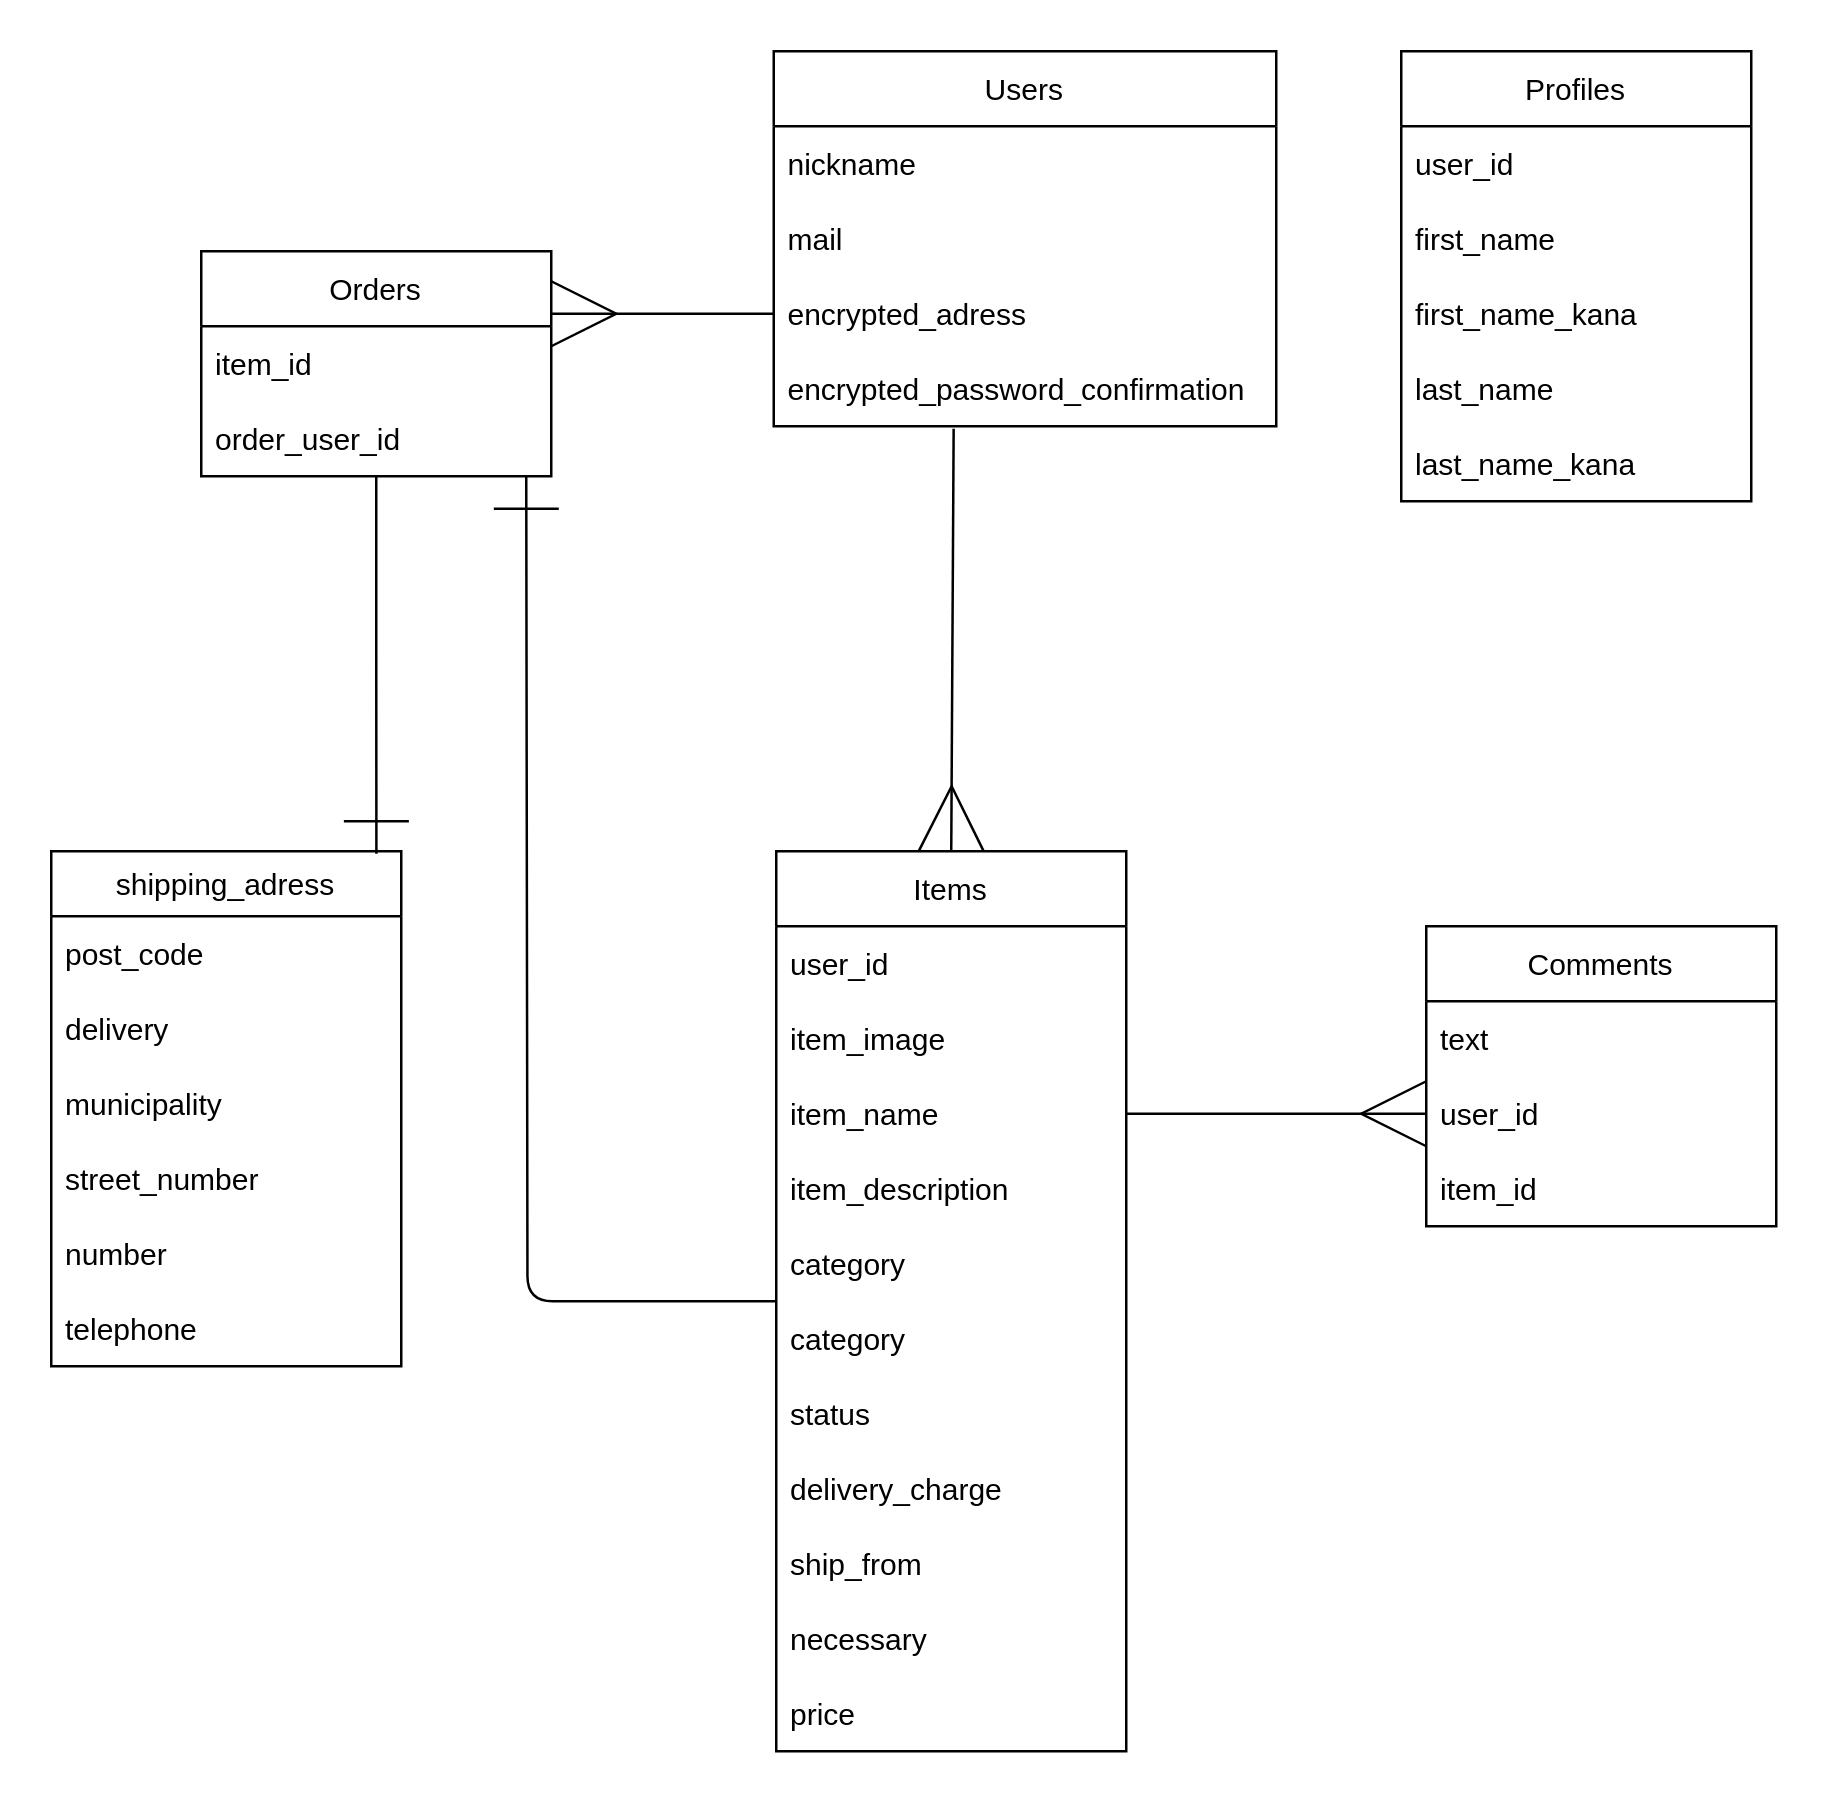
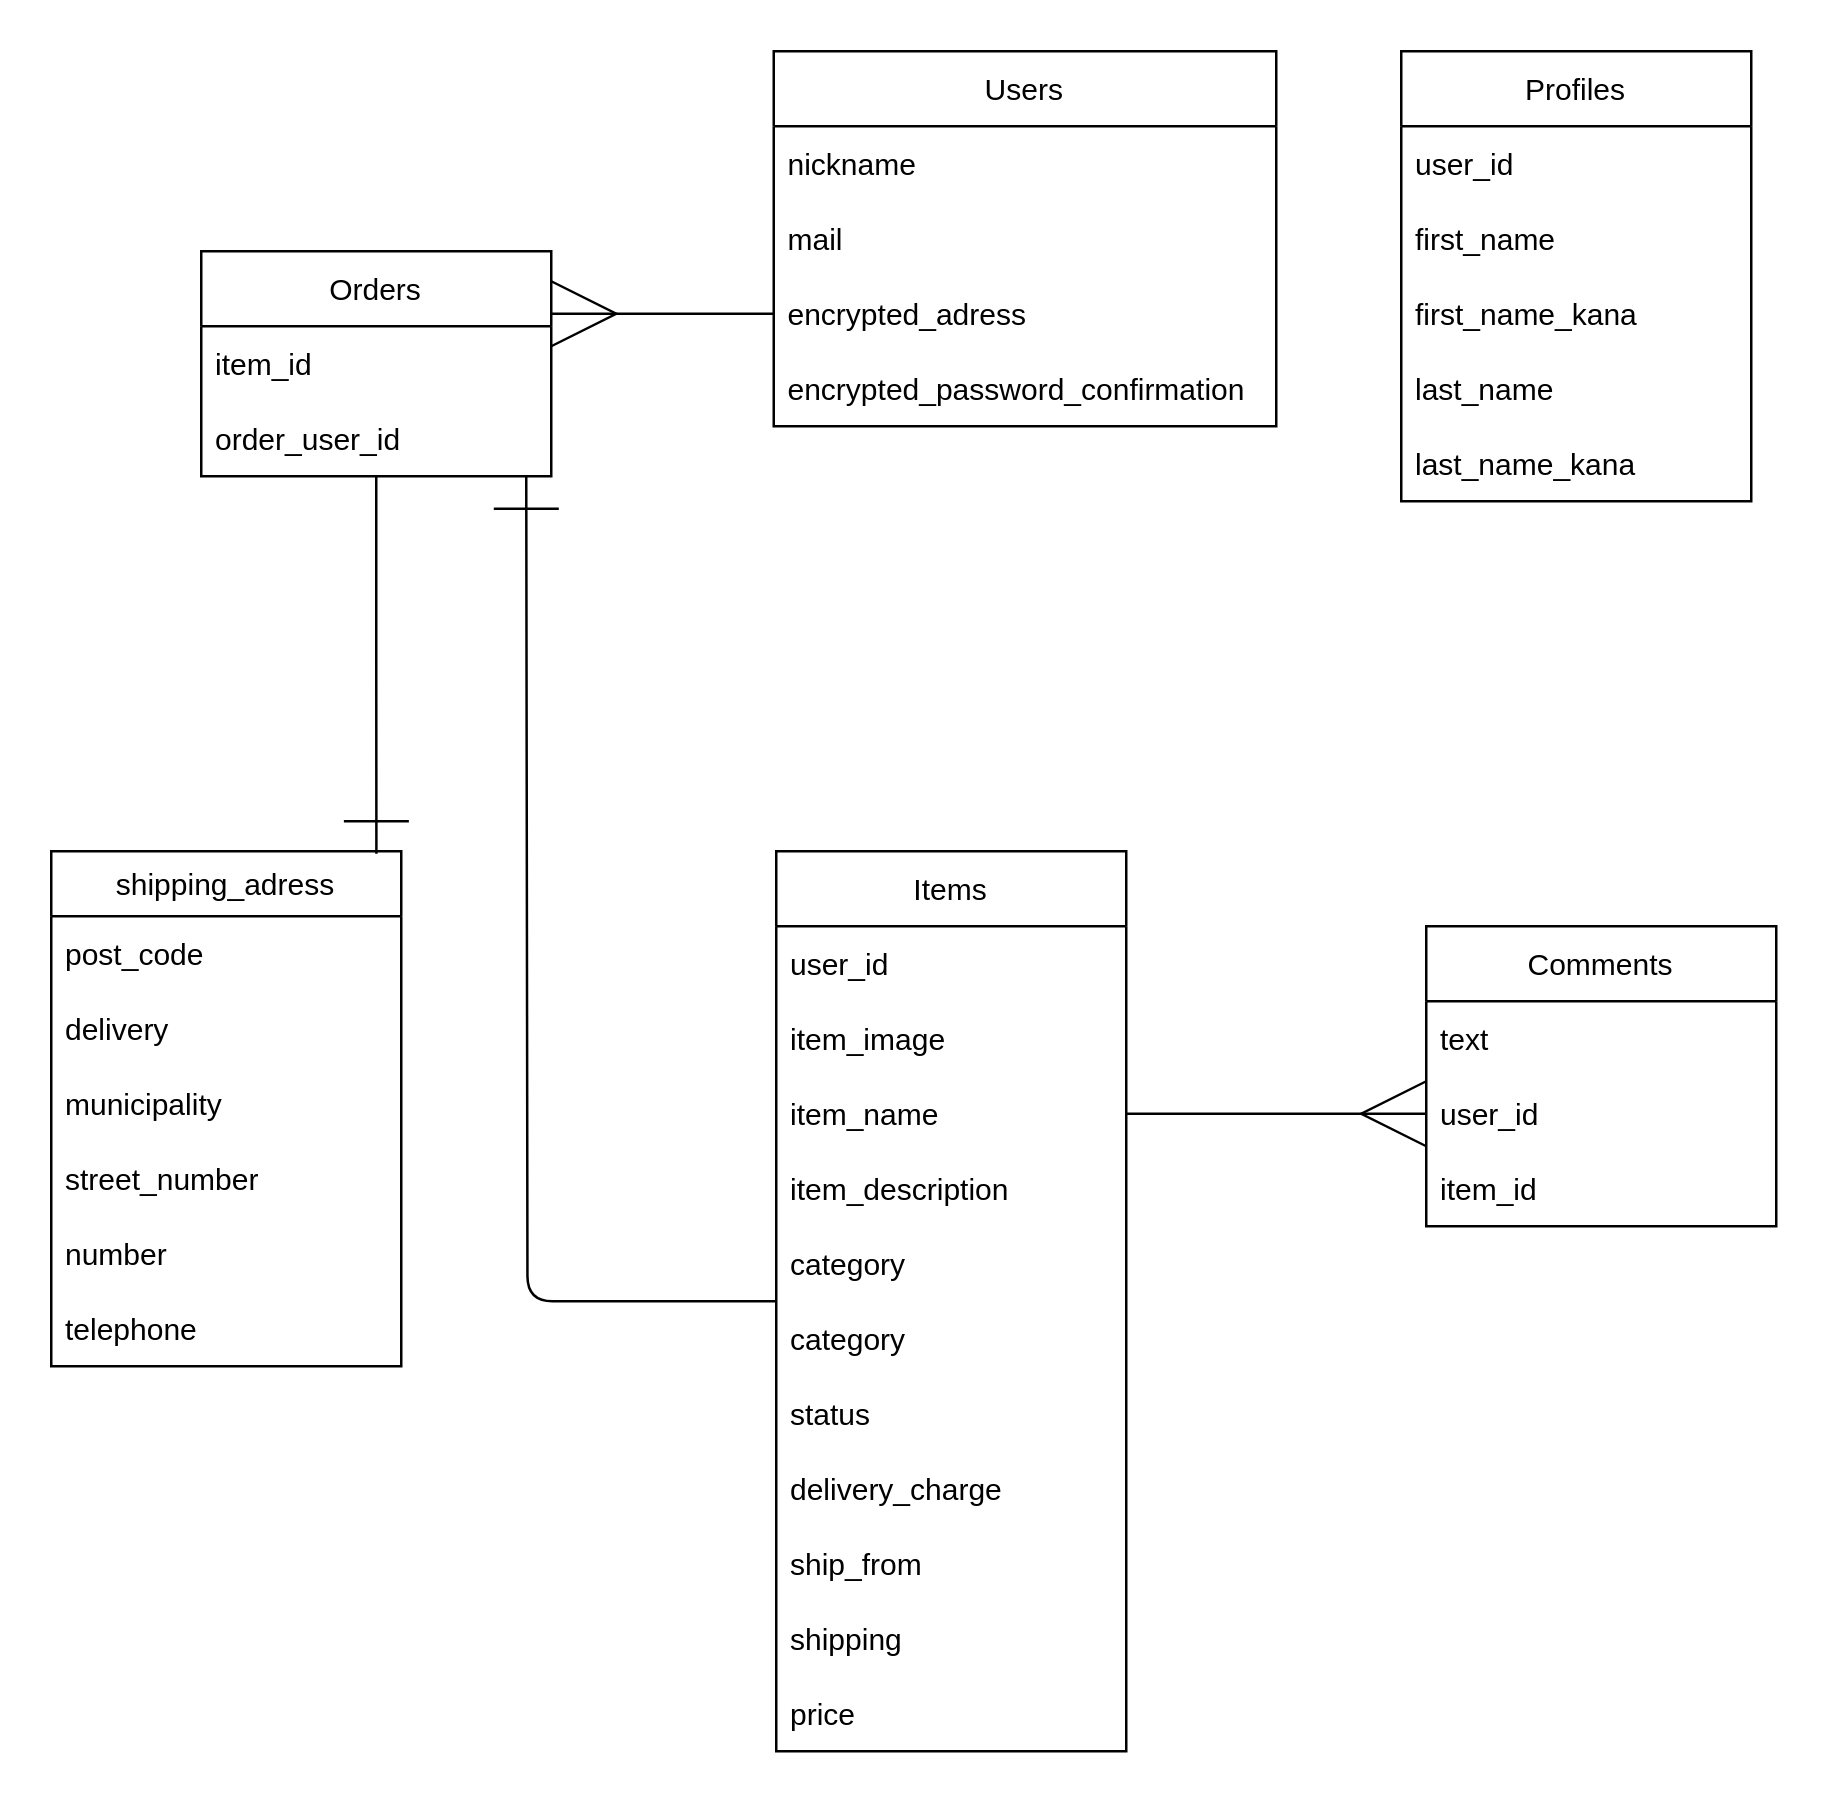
edge "encrypted_password_confirmation" -> "Items": removed
node "necessary": label "necessary" -> "shipping"
